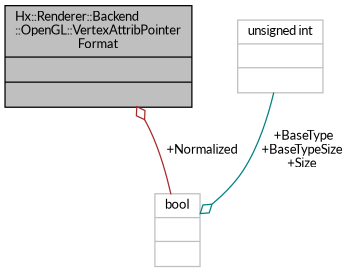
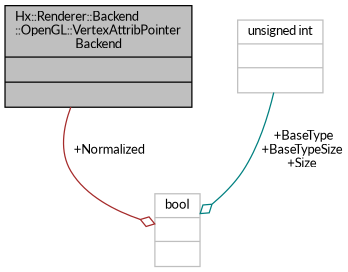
node "Hx::Renderer::Backend": text "Format" -> "Backend"
edge "bool" -> "Hx::Renderer::Backend": reversed
